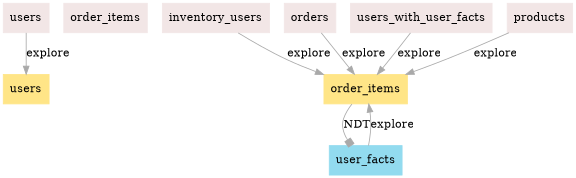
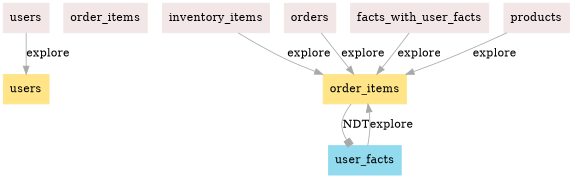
node "inventory_users": label "inventory_users" -> "inventory_items"
node "users_with_user_facts": label "users_with_user_facts" -> "facts_with_user_facts"
